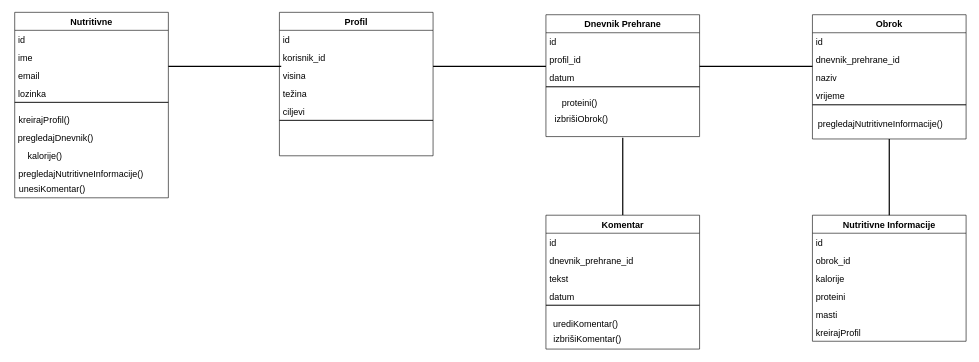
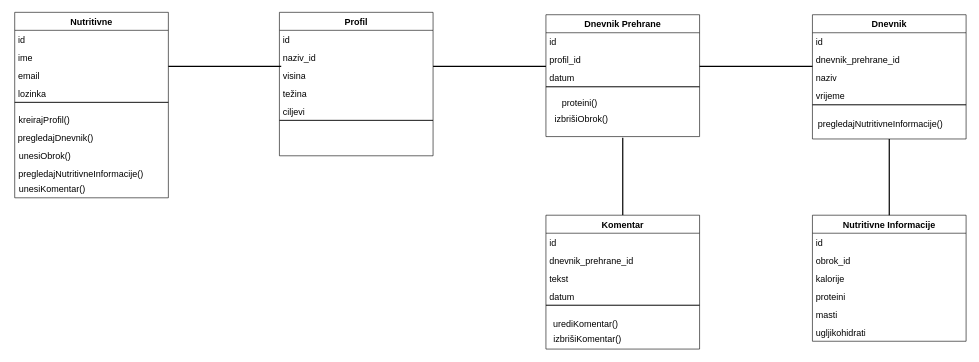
node "Obrok": label "Obrok" -> "Dnevnik"
node "korisnik_id": label "korisnik_id" -> "naziv_id"
node "kalorije()": label "kalorije()" -> "unesiObrok()"
node "kreirajProfil": label "kreirajProfil" -> "ugljikohidrati"
